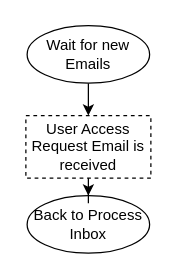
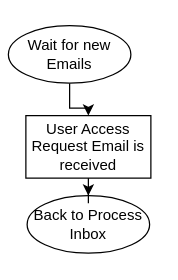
node "Wait for new Emails": moved (88, 54) -> (69, 54)
node "User Access Request Email is received": style dashed -> solid
